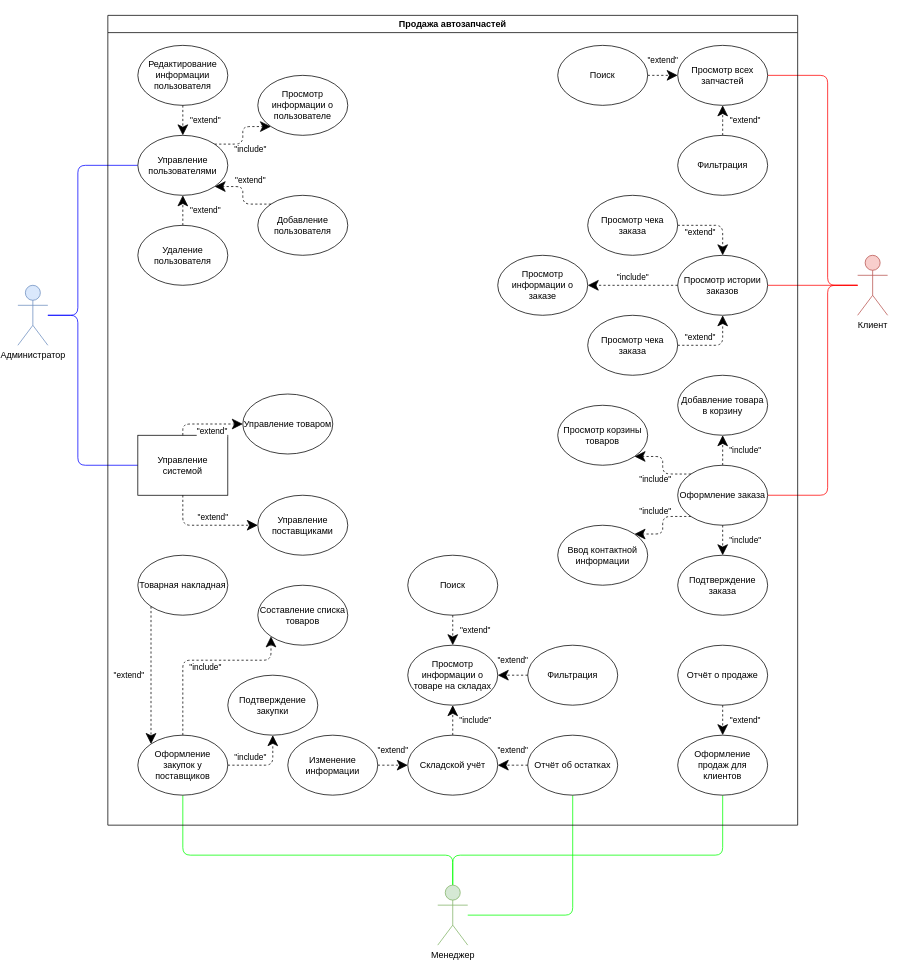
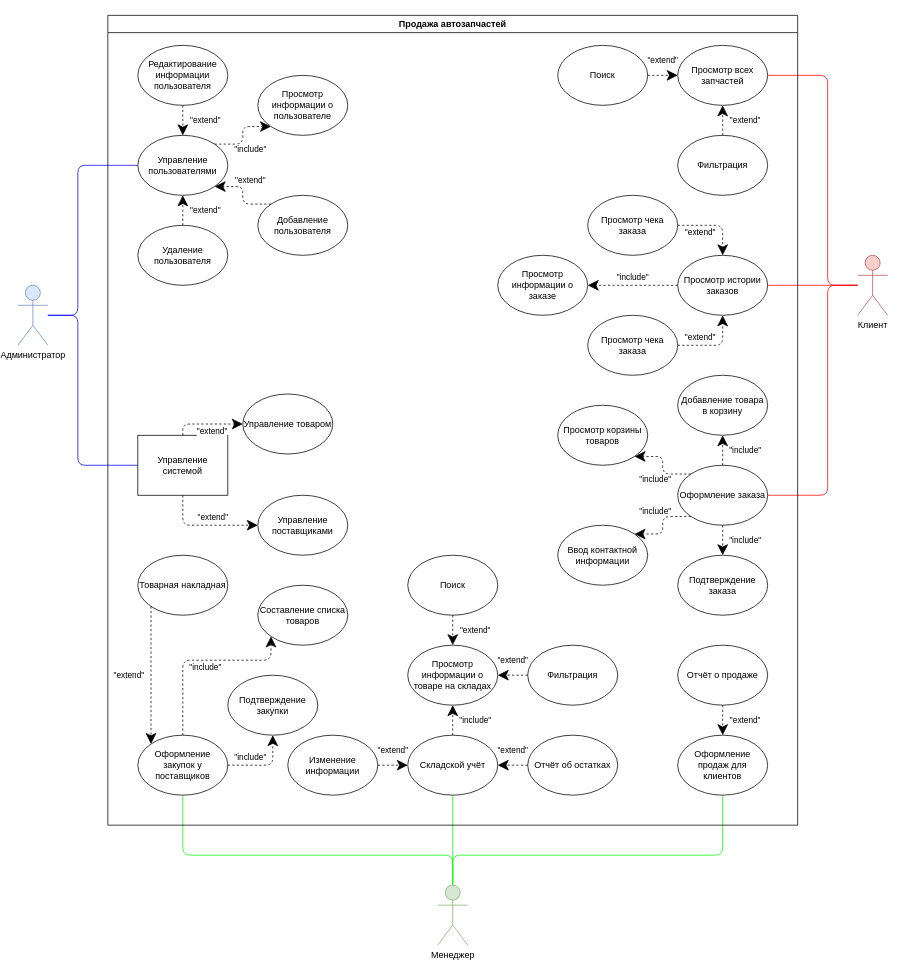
edge "Отчёт об остатках" -- "Менеджер": now "Складской учёт" -- "Менеджер"
